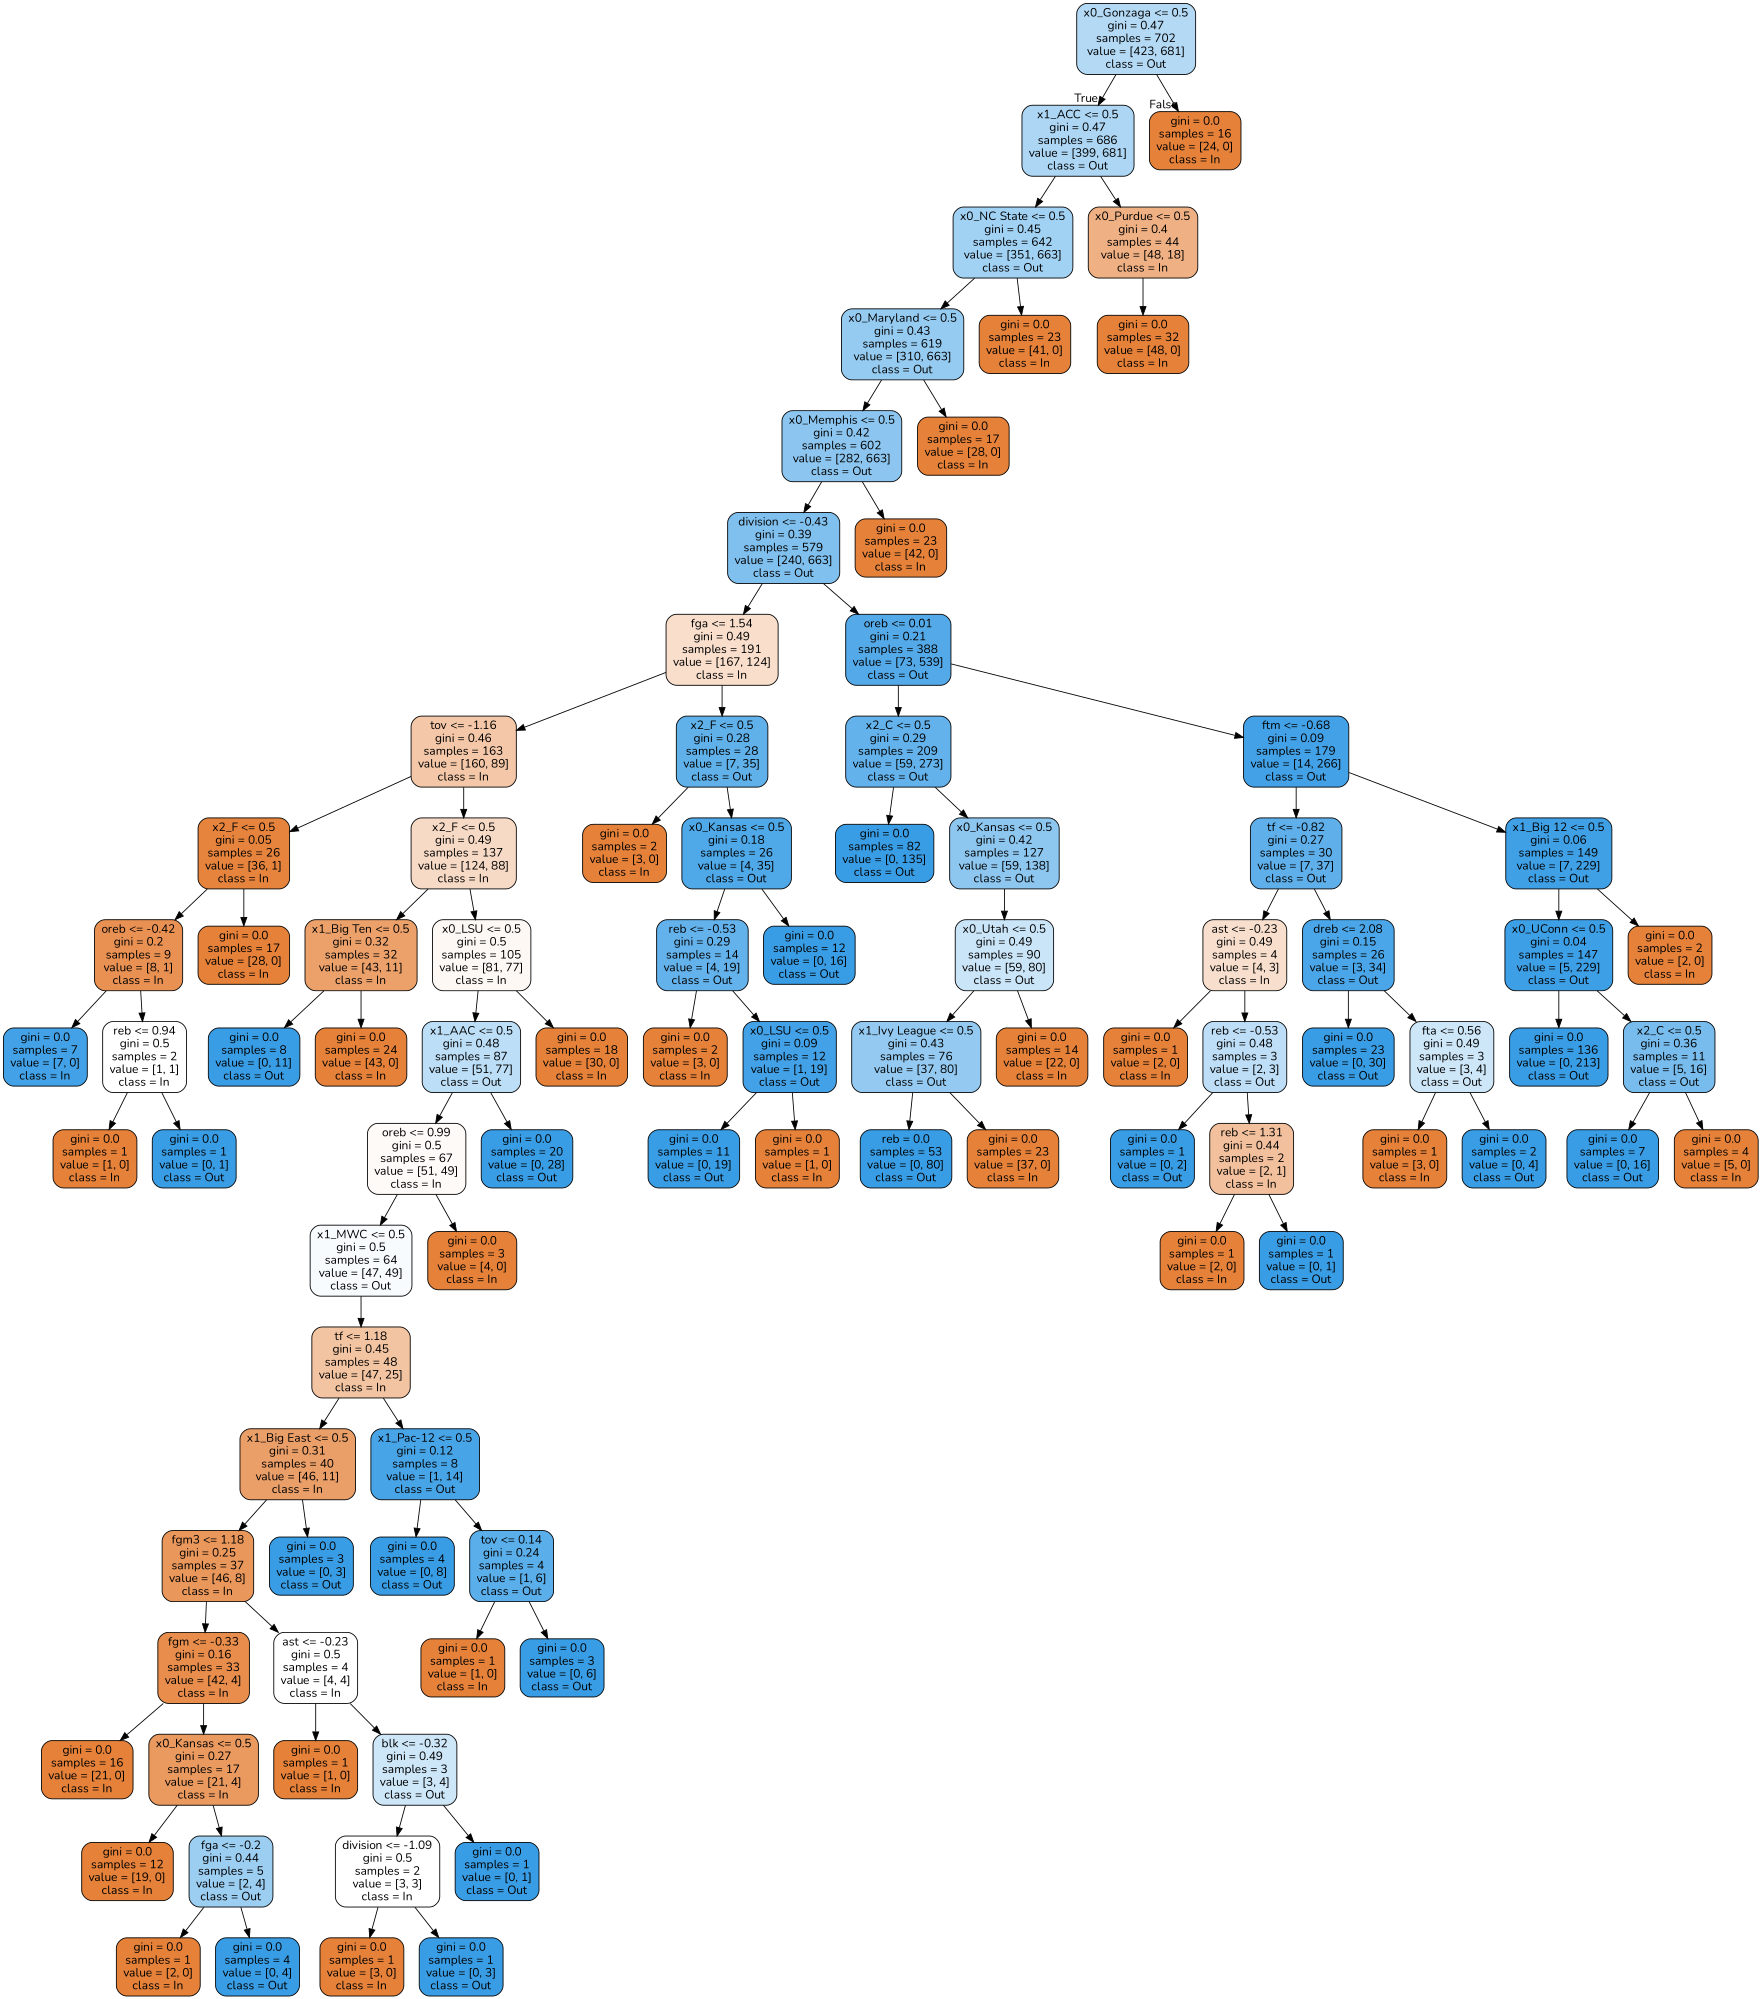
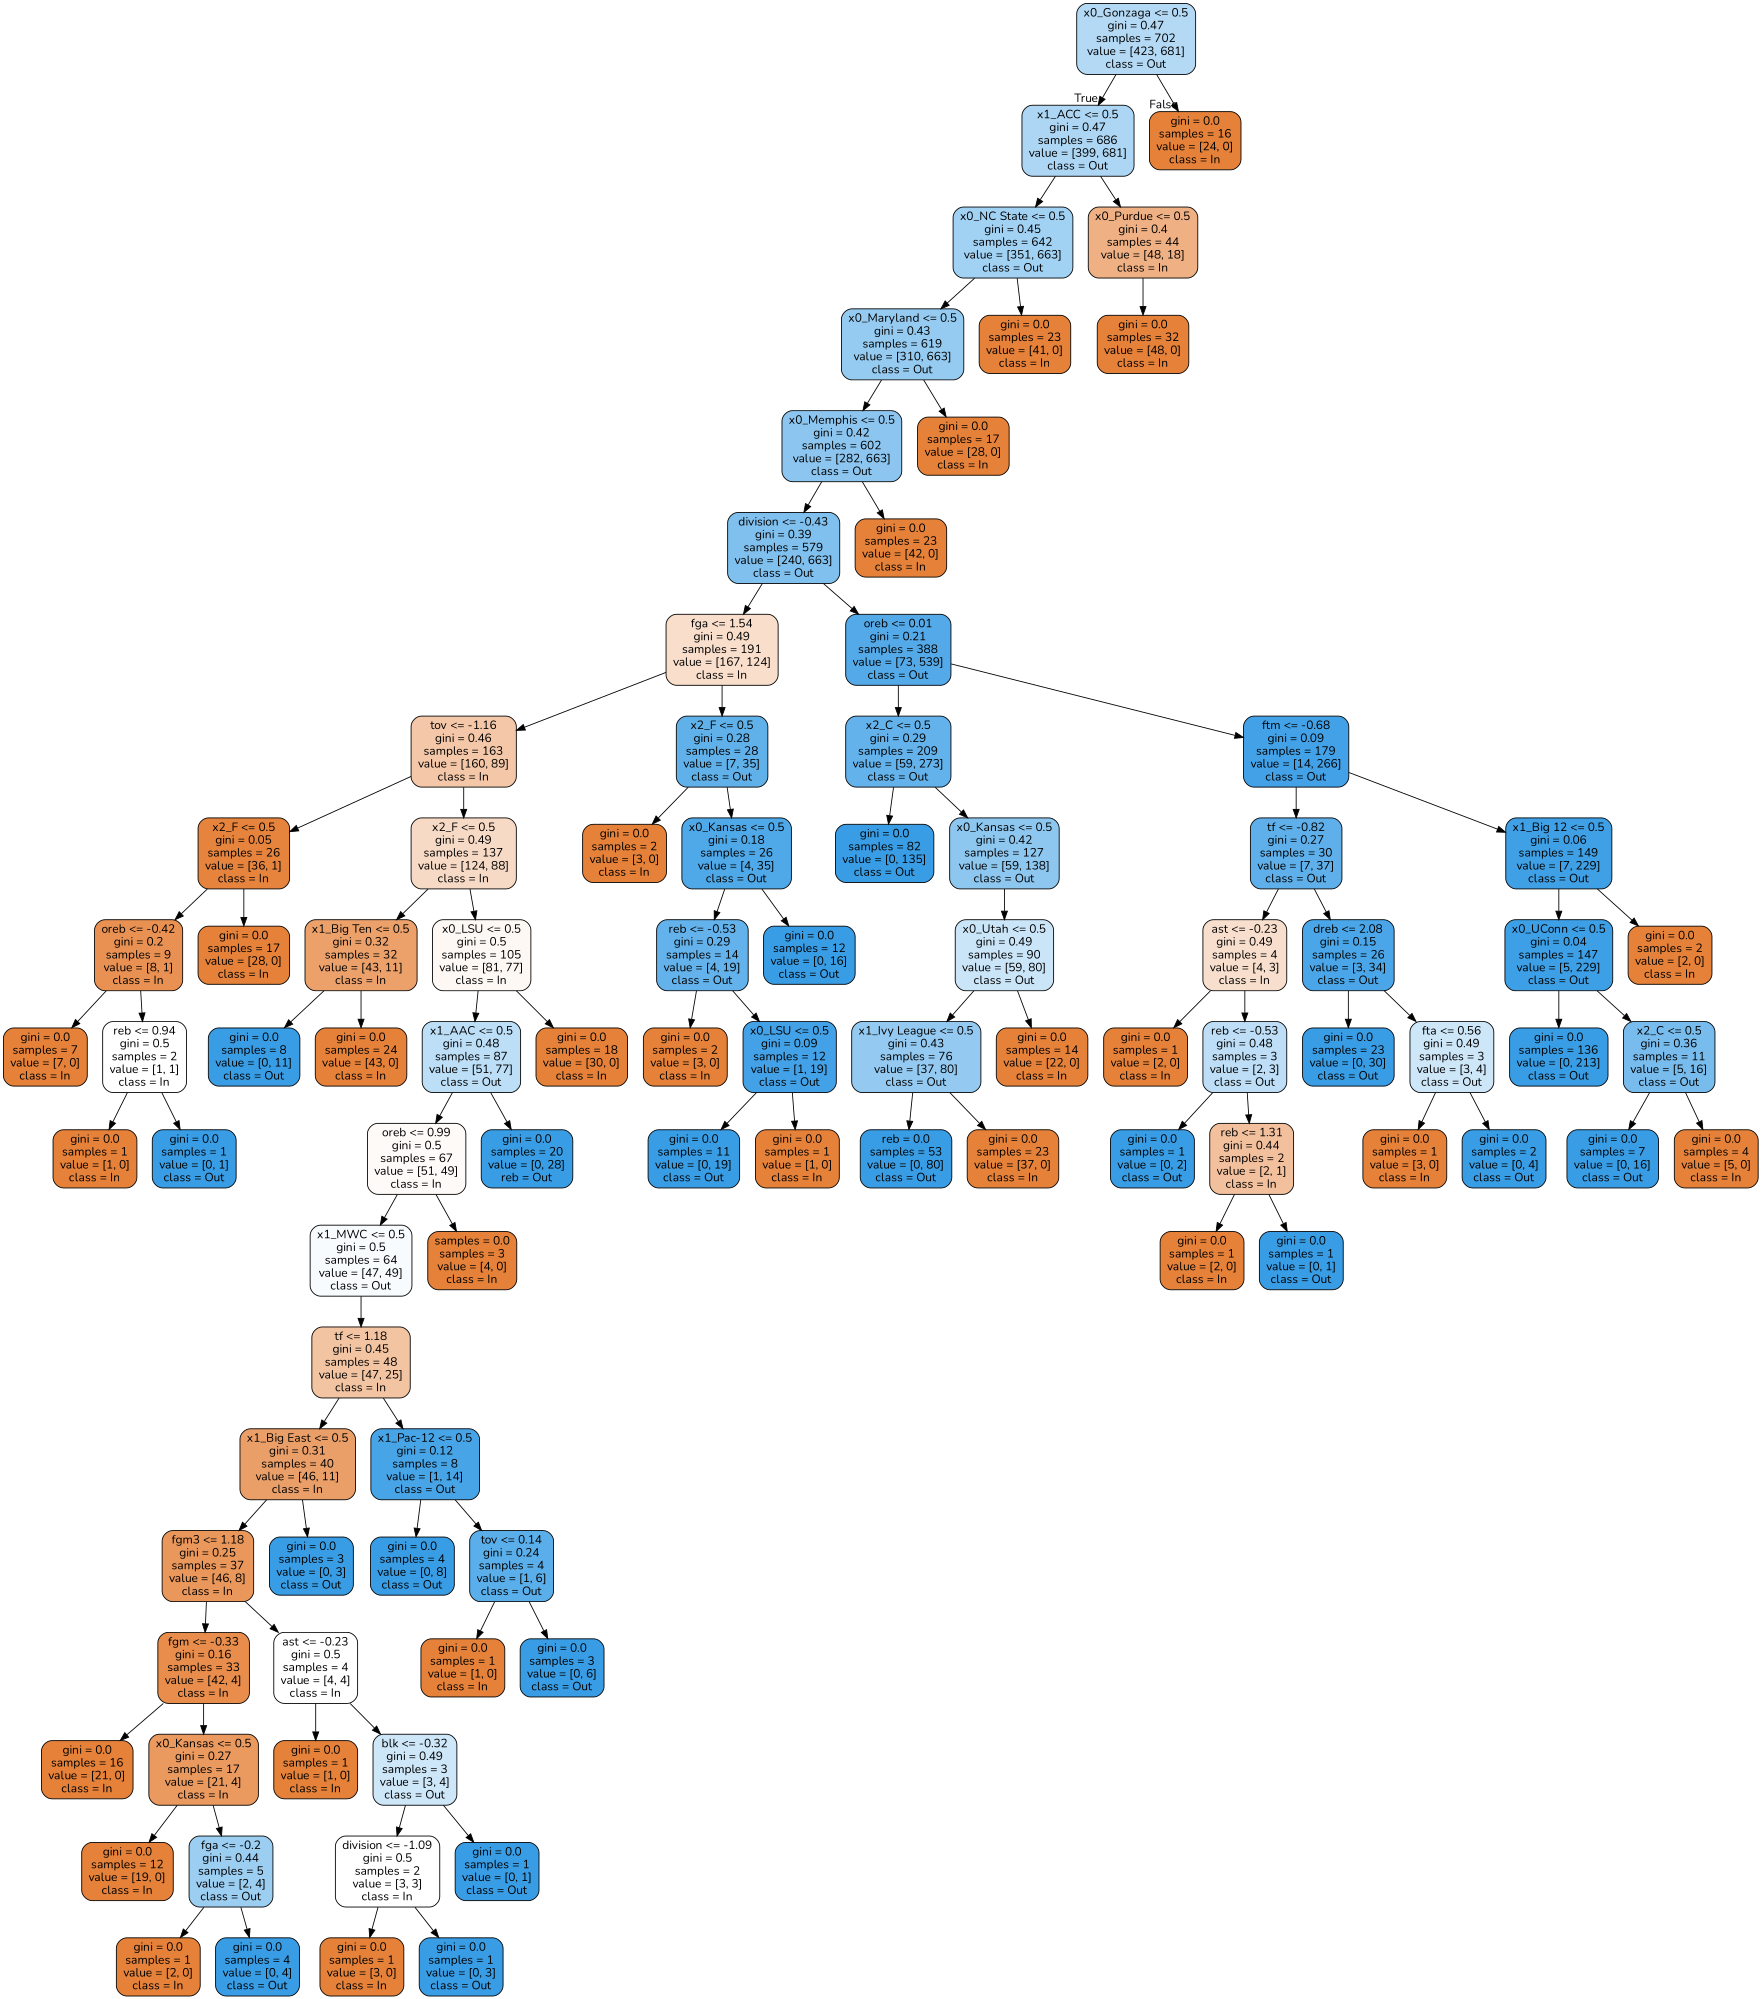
node "gini = 0.0 samples = 7 value = [7, 0] class = In": fillcolor #399de5f2 -> #e58139ff
node "gini = 0.0 samples = 20 value = [0, 28] class = Out": label "gini = 0.0 samples = 20 value = [0, 28] class = Out" -> "gini = 0.0 samples = 20 value = [0, 28] reb = Out"
node "gini = 0.0 samples = 3 value = [4, 0] class = In": label "gini = 0.0 samples = 3 value = [4, 0] class = In" -> "samples = 0.0 samples = 3 value = [4, 0] class = In"
